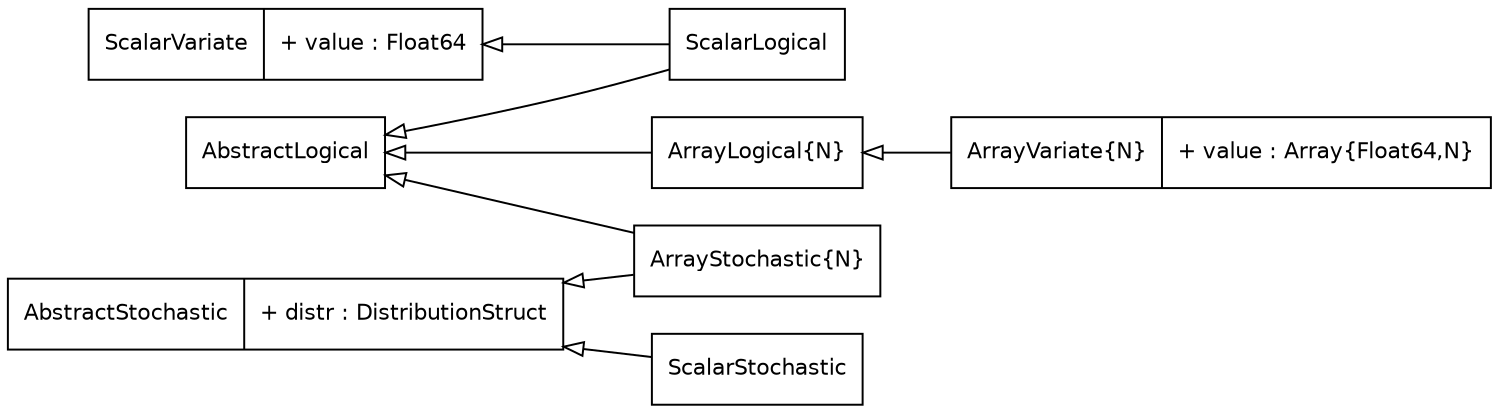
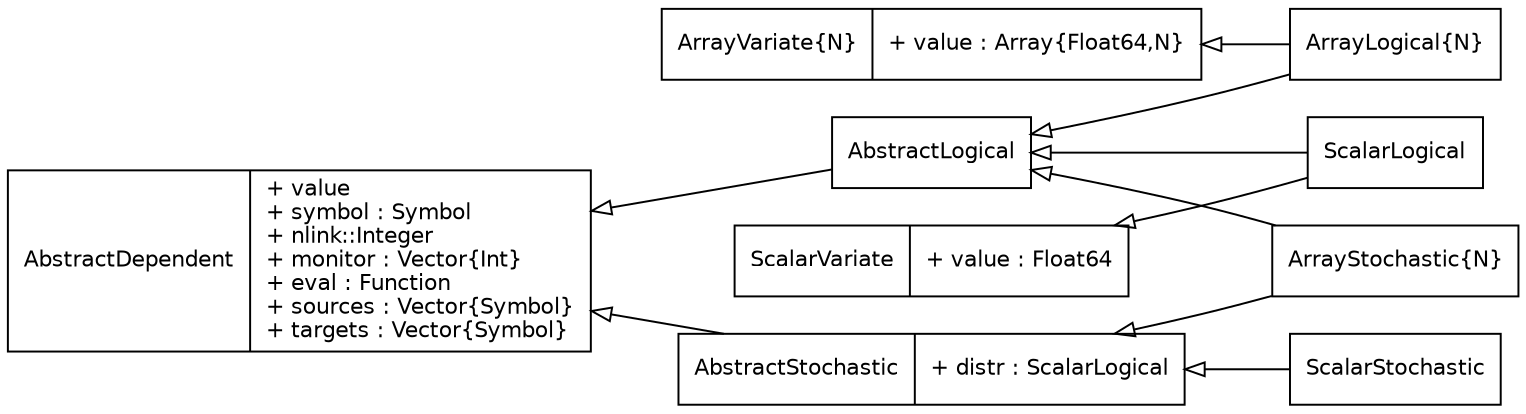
edge "ArrayVariate{N}" -> "ArrayLogical{N}": reversed
node "AbstractDependent": added
node "AbstractStochastic": text "+ distr : DistributionStruct" -> "+ distr : ScalarLogical"
